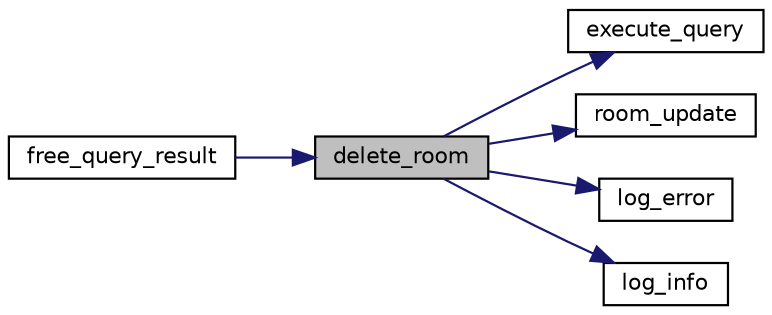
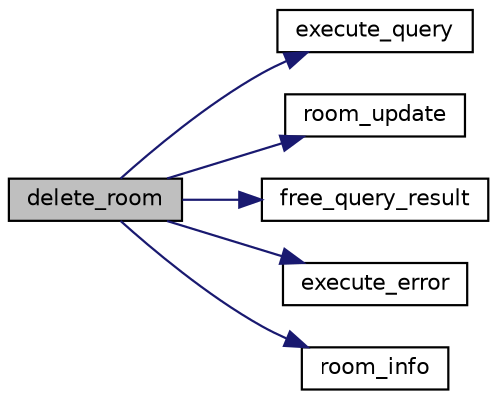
edge "free_query_result" -> "delete_room": reversed
node "log_error": label "log_error" -> "execute_error"
node "log_info": label "log_info" -> "room_info"
